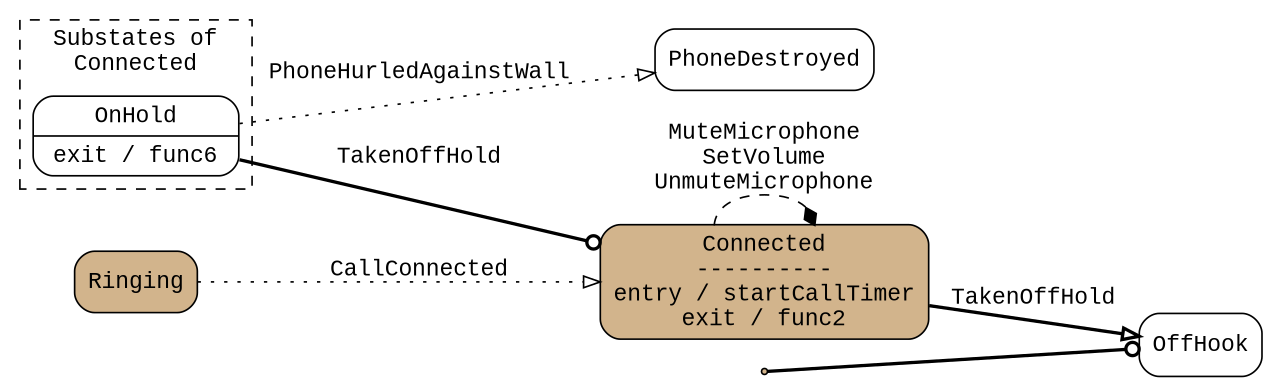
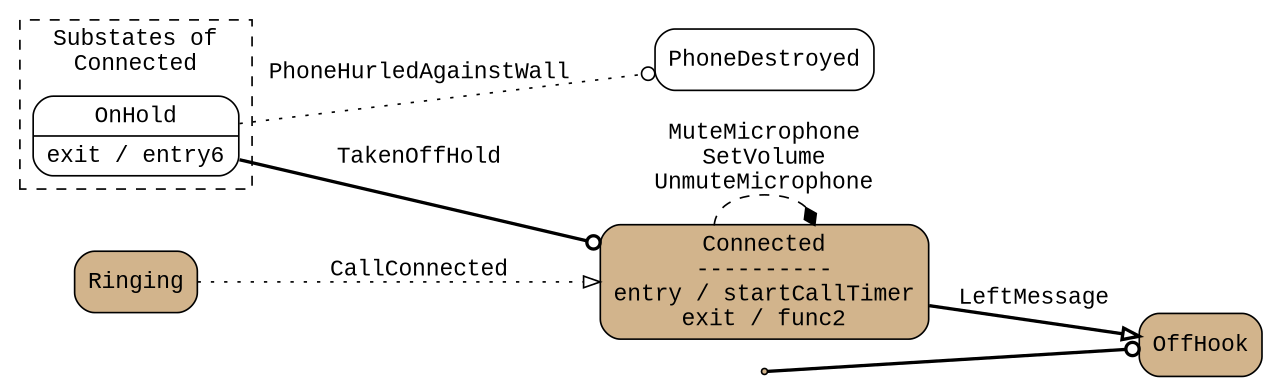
edge "OnHold" -> "PhoneDestroyed": arrowhead onormal -> odot
node "OnHold": text "exit / func6" -> "exit / entry6"
edge "Connected ---------- entry / startCallTimer exit / func2" -> "OffHook": label "TakenOffHold" -> "LeftMessage"
node "OffHook": fillcolor white -> tan
